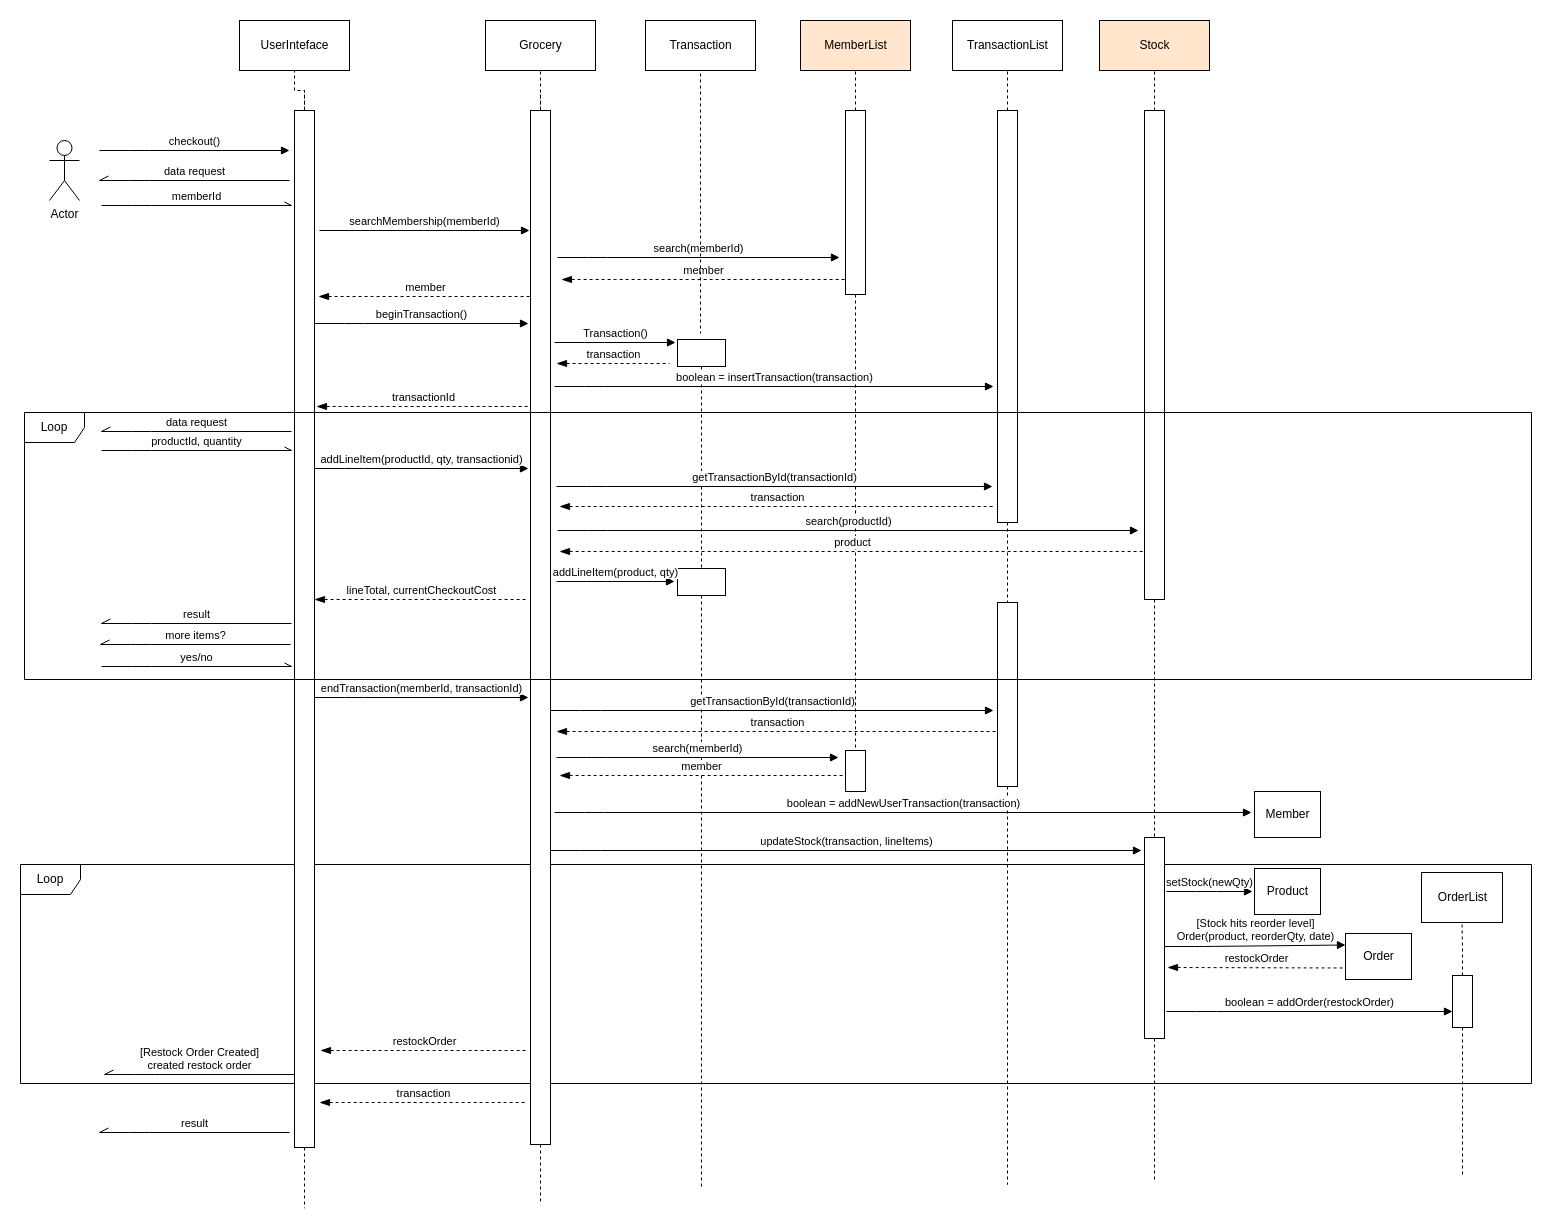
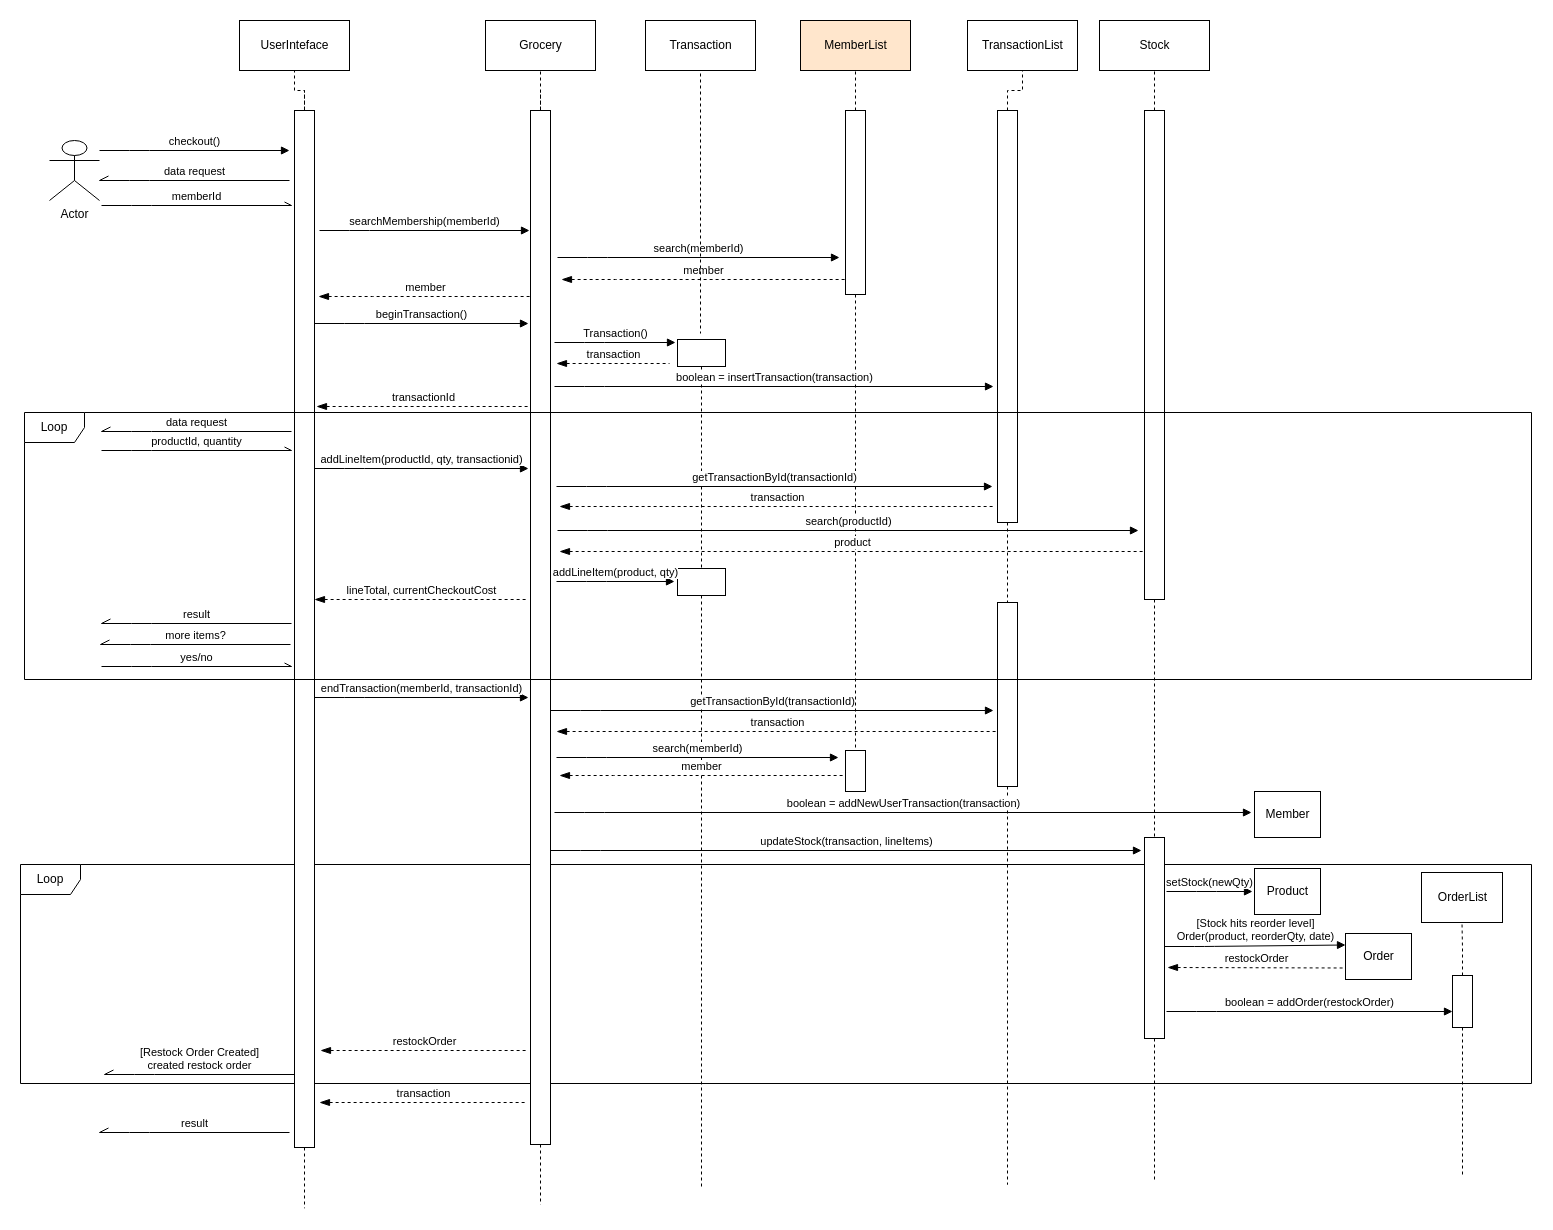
node "TransactionList": moved (1008, 46) -> (1023, 46)
node "Stock": fillcolor #ffe6cc -> #ffffff
node "Actor": size 30x60 -> 50x60
